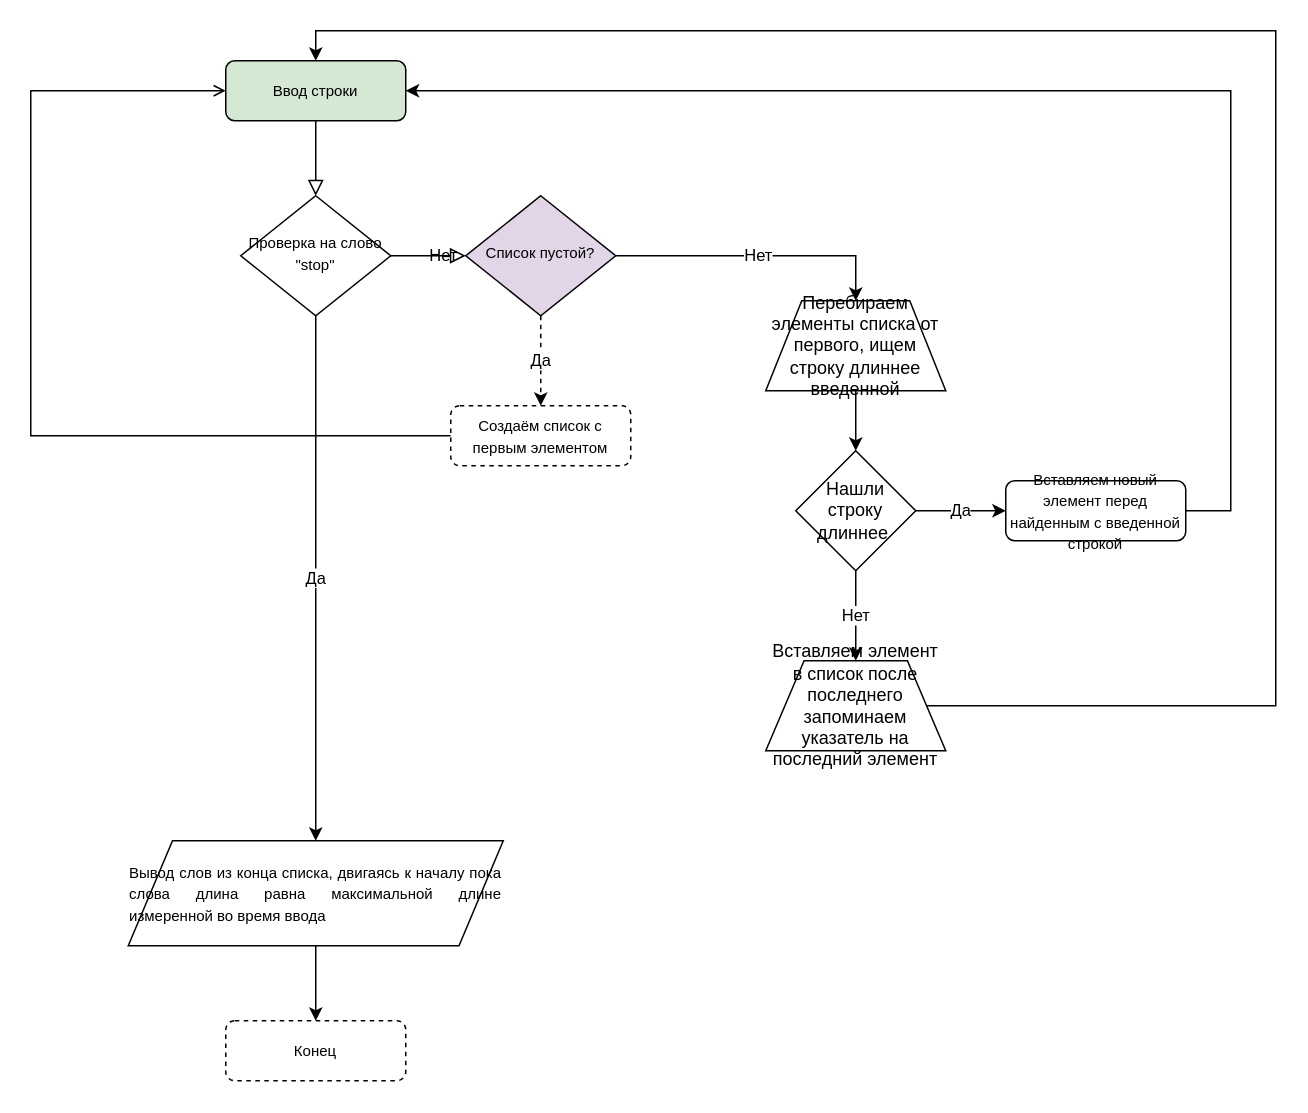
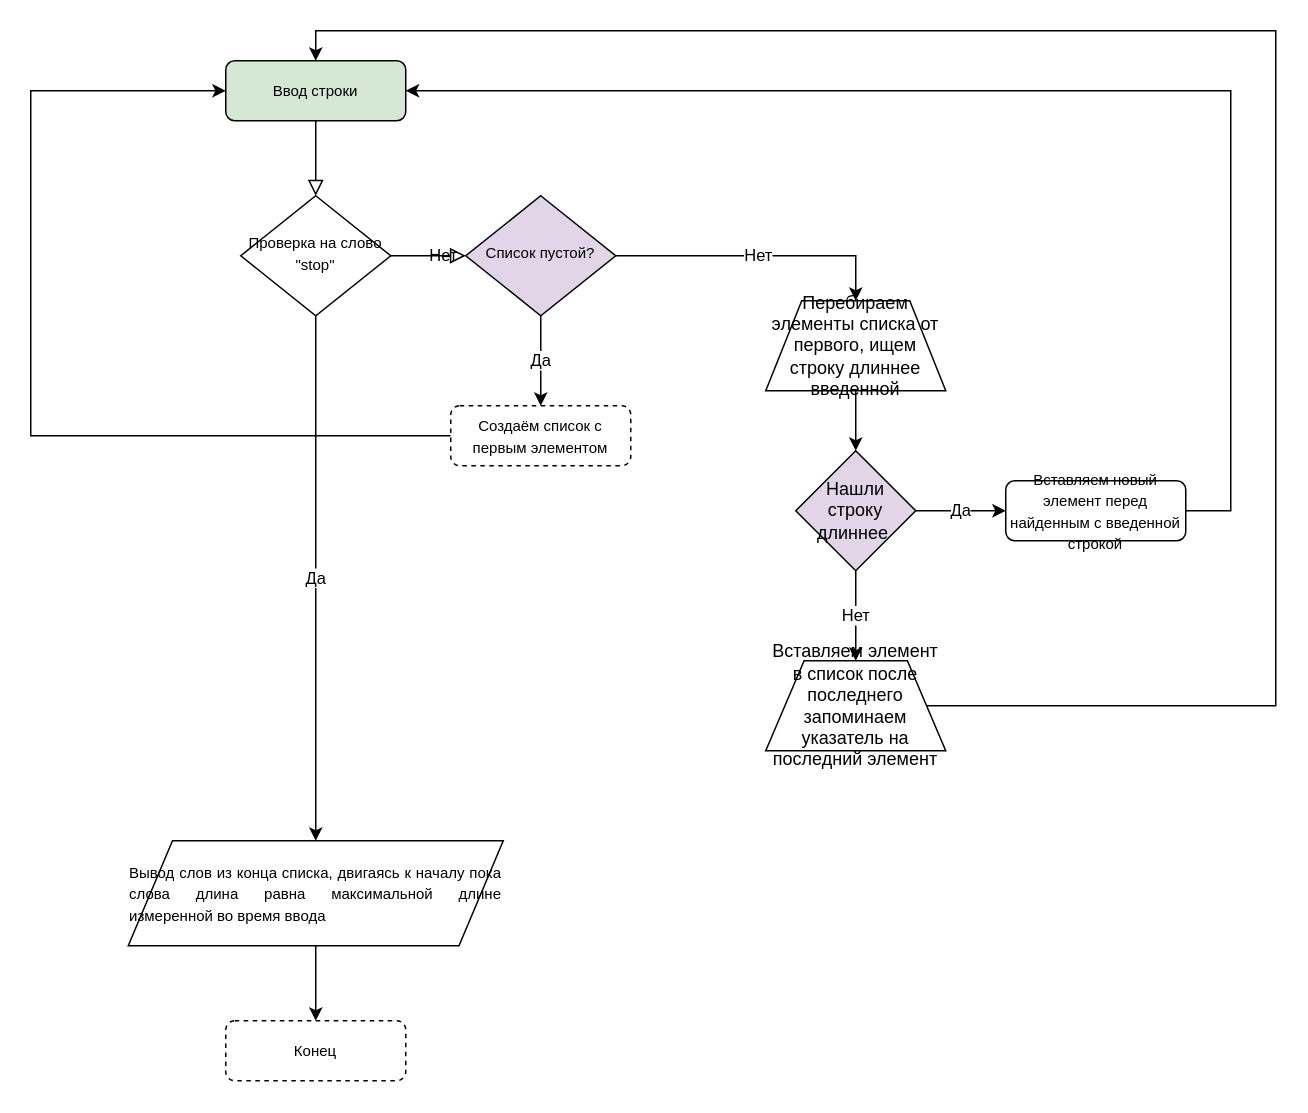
edge "Создаём список с первым элементом" -> "Ввод строки": arrowhead open -> classic
edge "Список пустой?" -> "Создаём список с первым элементом": style dashed -> solid
node "Нашли строку длиннее": fillcolor #ffffff -> #e1d5e7
